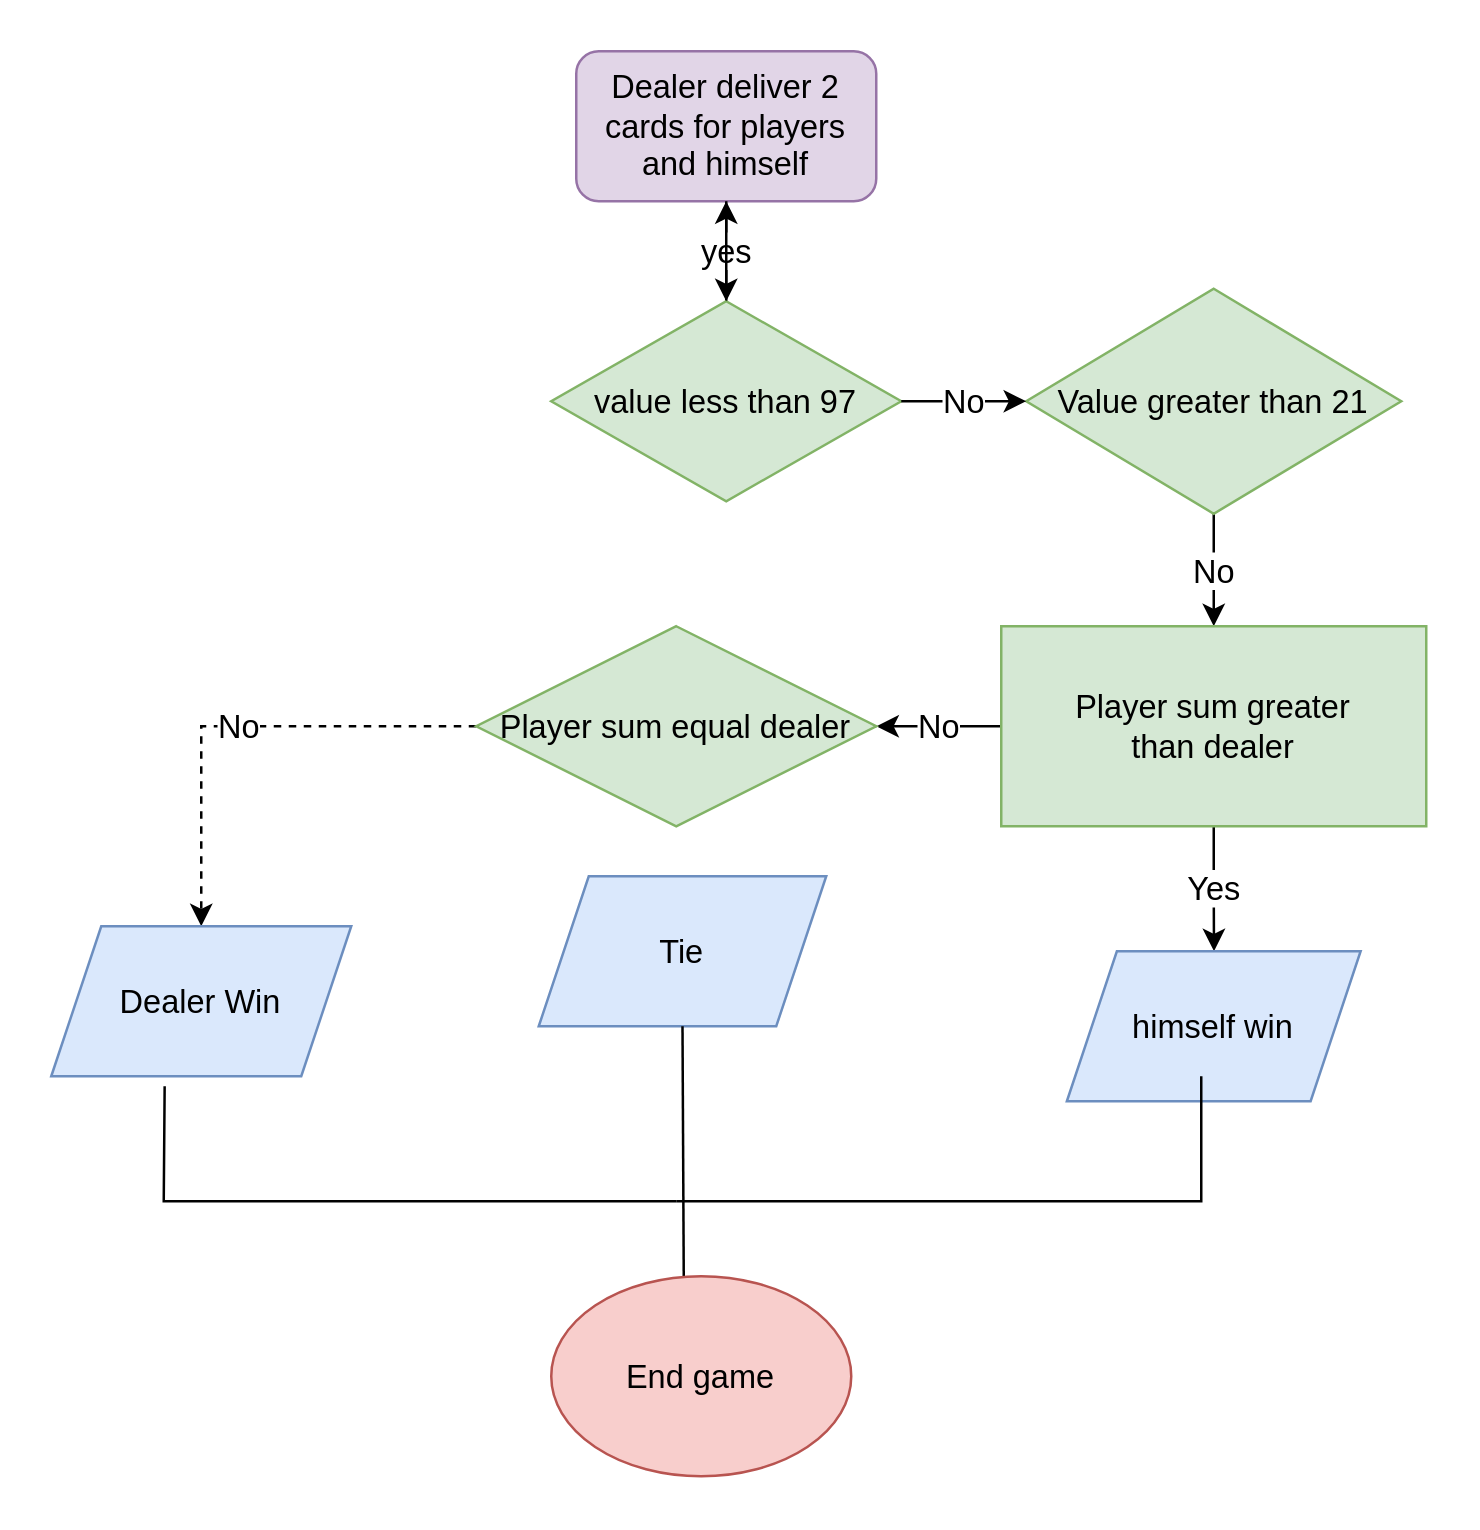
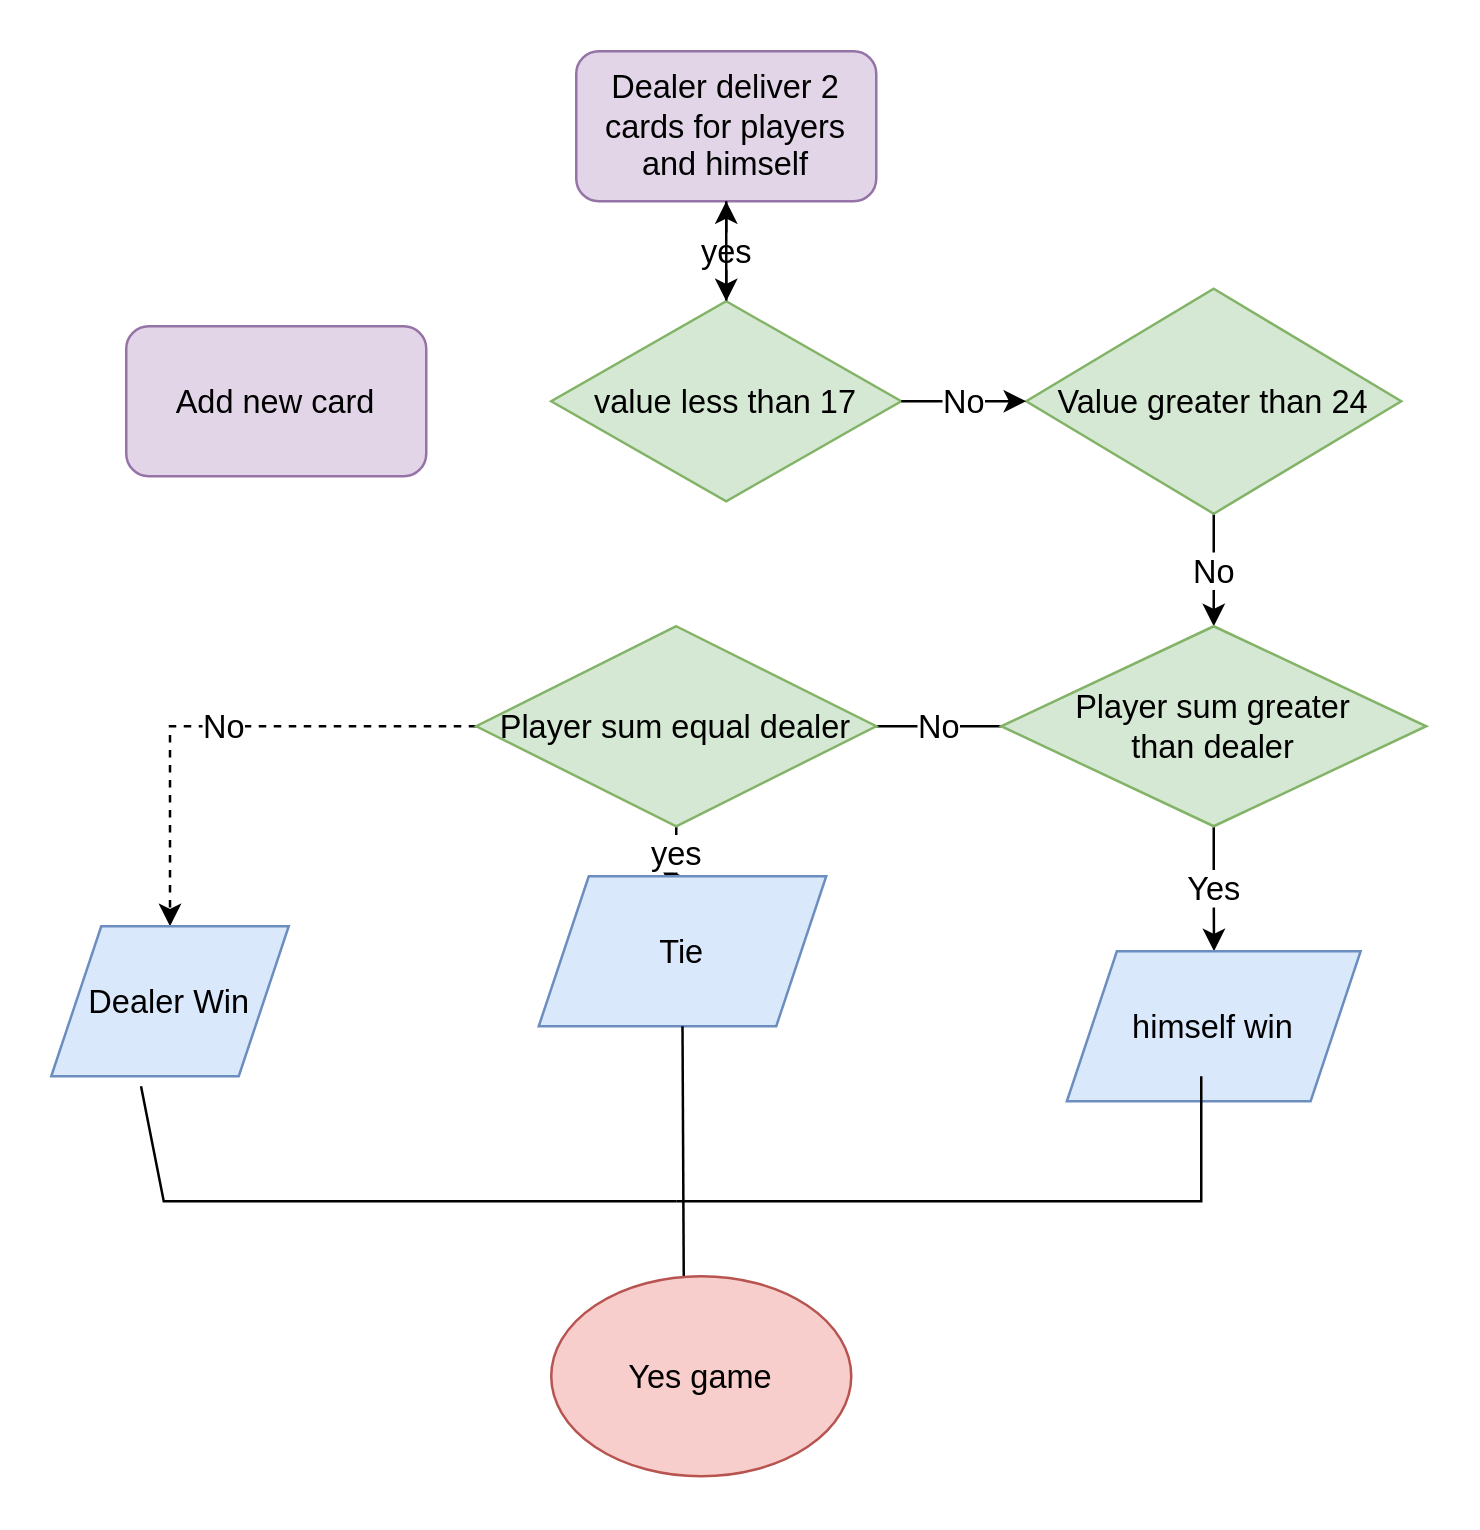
node "Add new card": added
node "value less than 97": label "value less than 97" -> "value less than 17"
node "Value greater than 21": label "Value greater than 21" -> "Value greater than 24"
edge "Player sum greater than dealer" -> "Player sum equal dealer": arrowhead classic -> none
node "Player sum greater than dealer": shape rectangle -> diamond
edge "Player sum equal dealer" -> "Tie": added, label "yes"
node "Dealer Win": size 300x150 -> 238x150
node "End game": label "End game" -> "Yes game"
